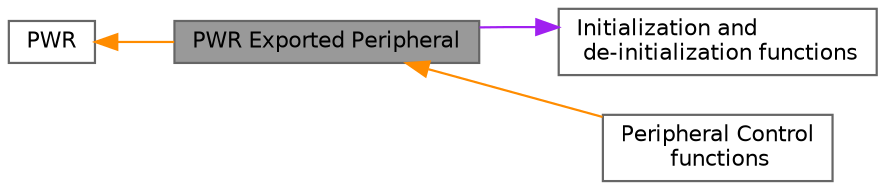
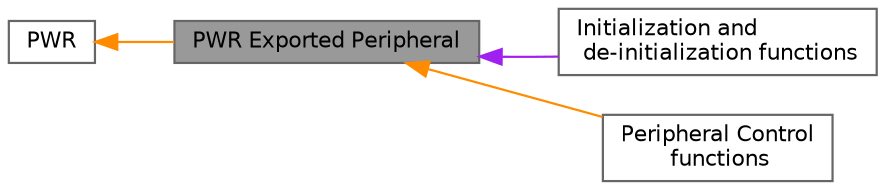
edge "PWR Exported Peripheral" -> "Initialization and de-initialization functions": reversed
